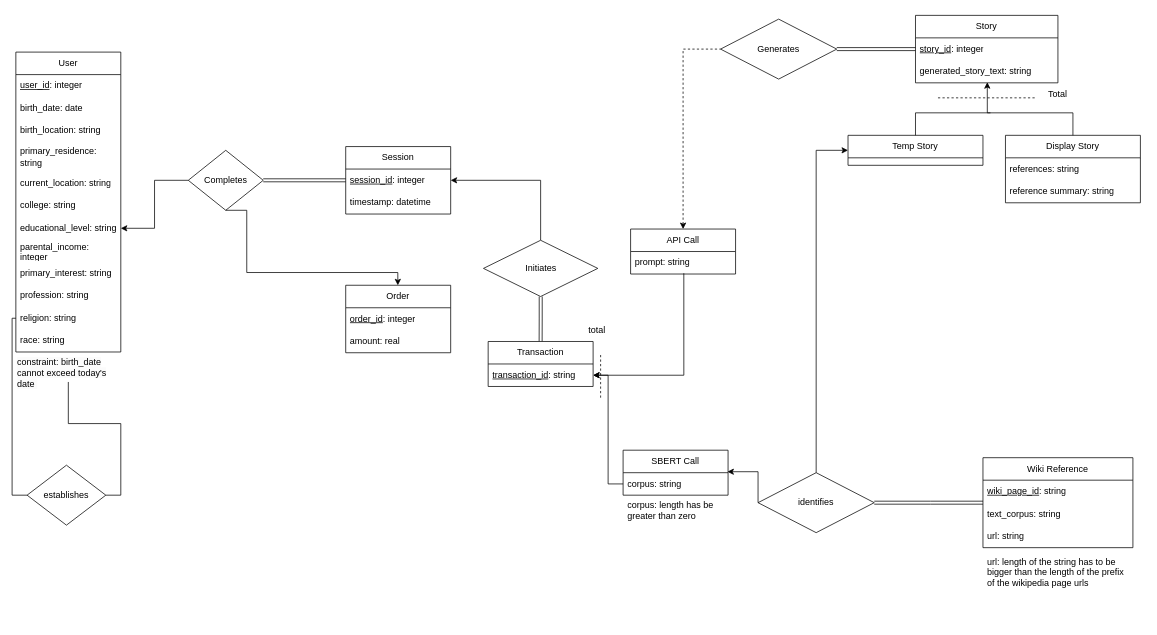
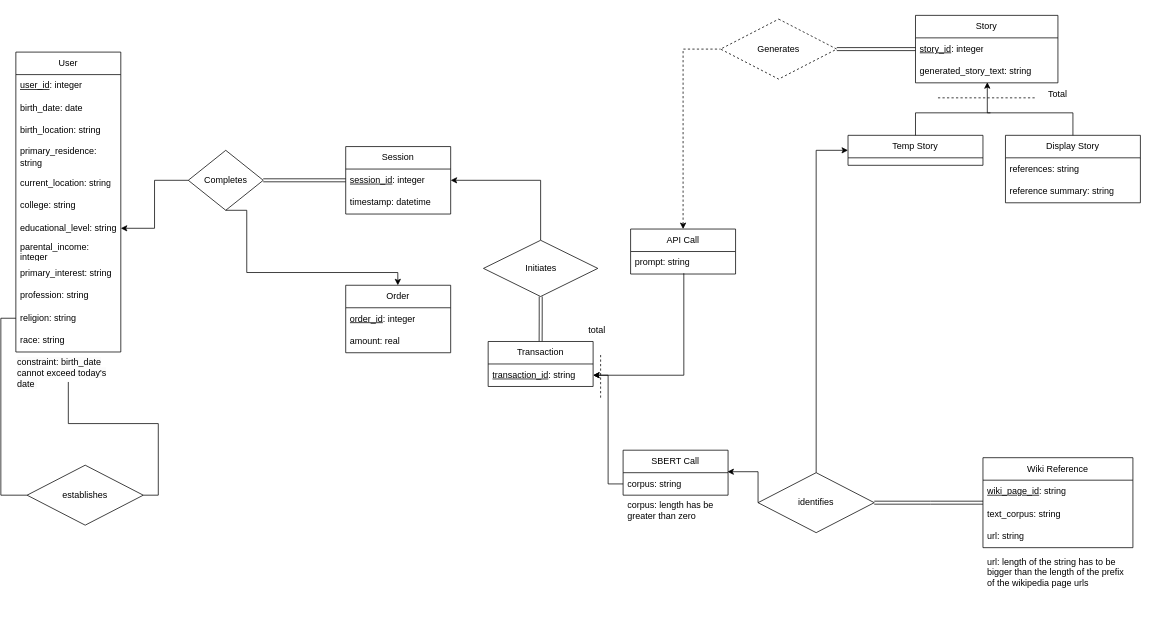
node "Generates": style solid -> dashed
node "establishes": size 79x60 -> 116x60
